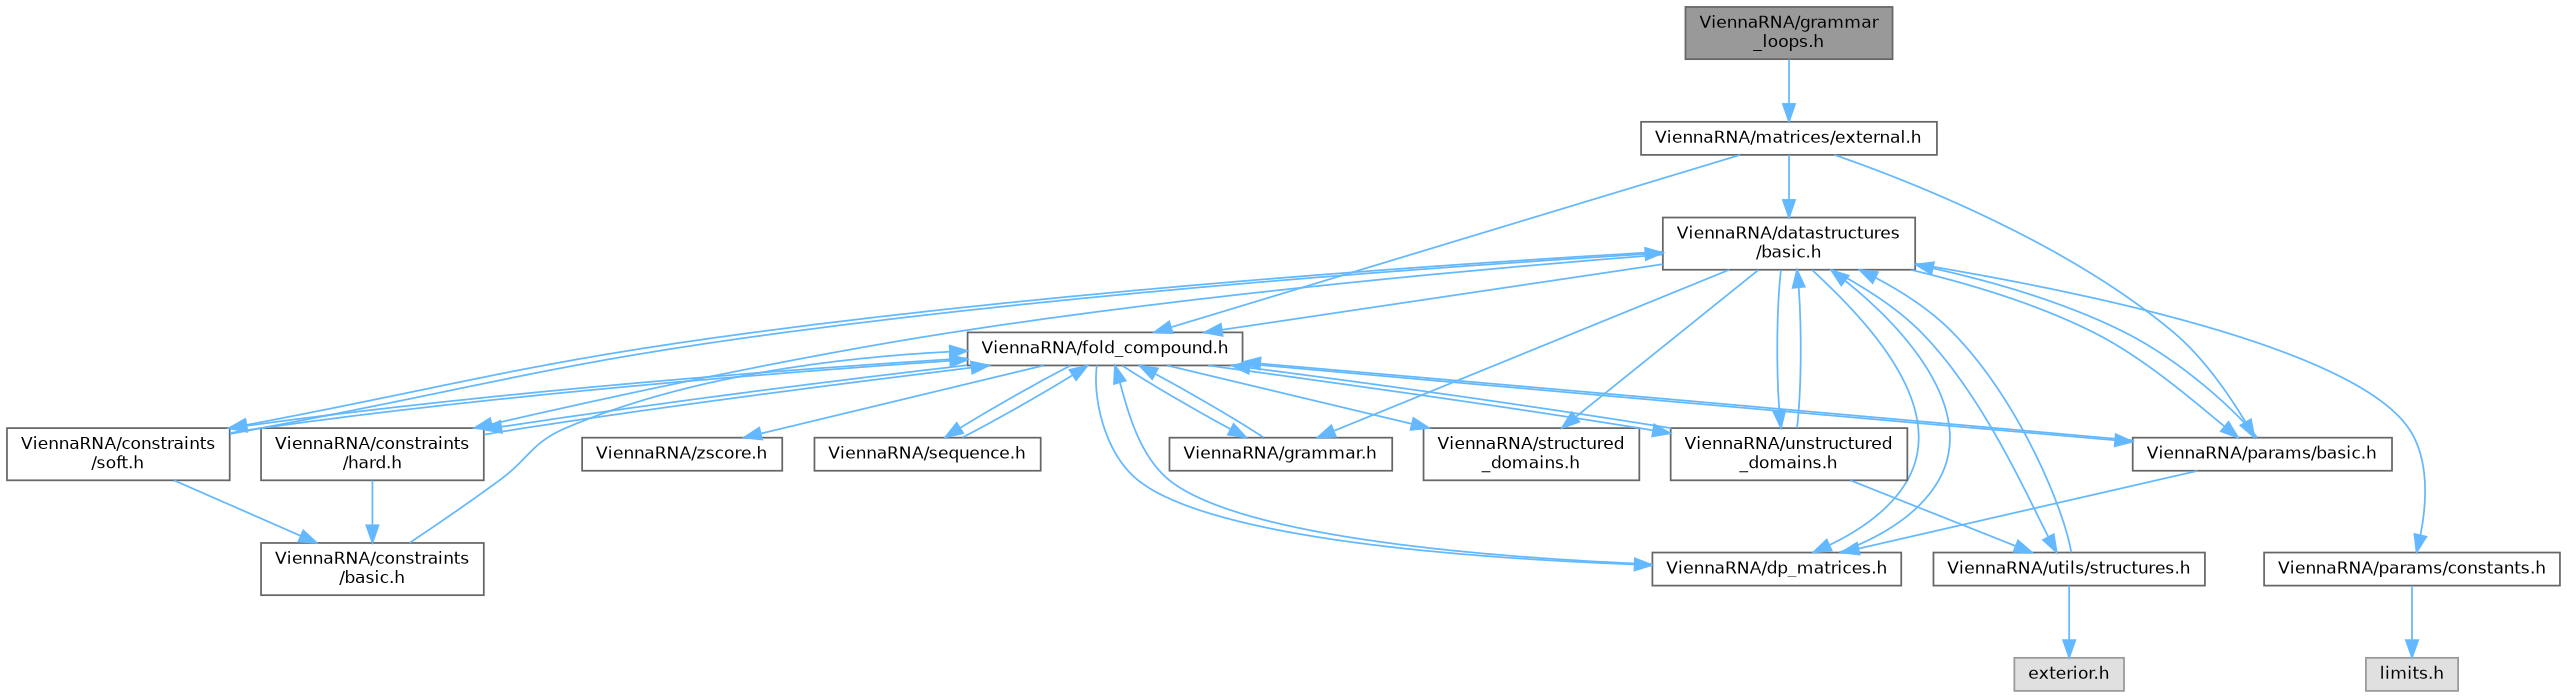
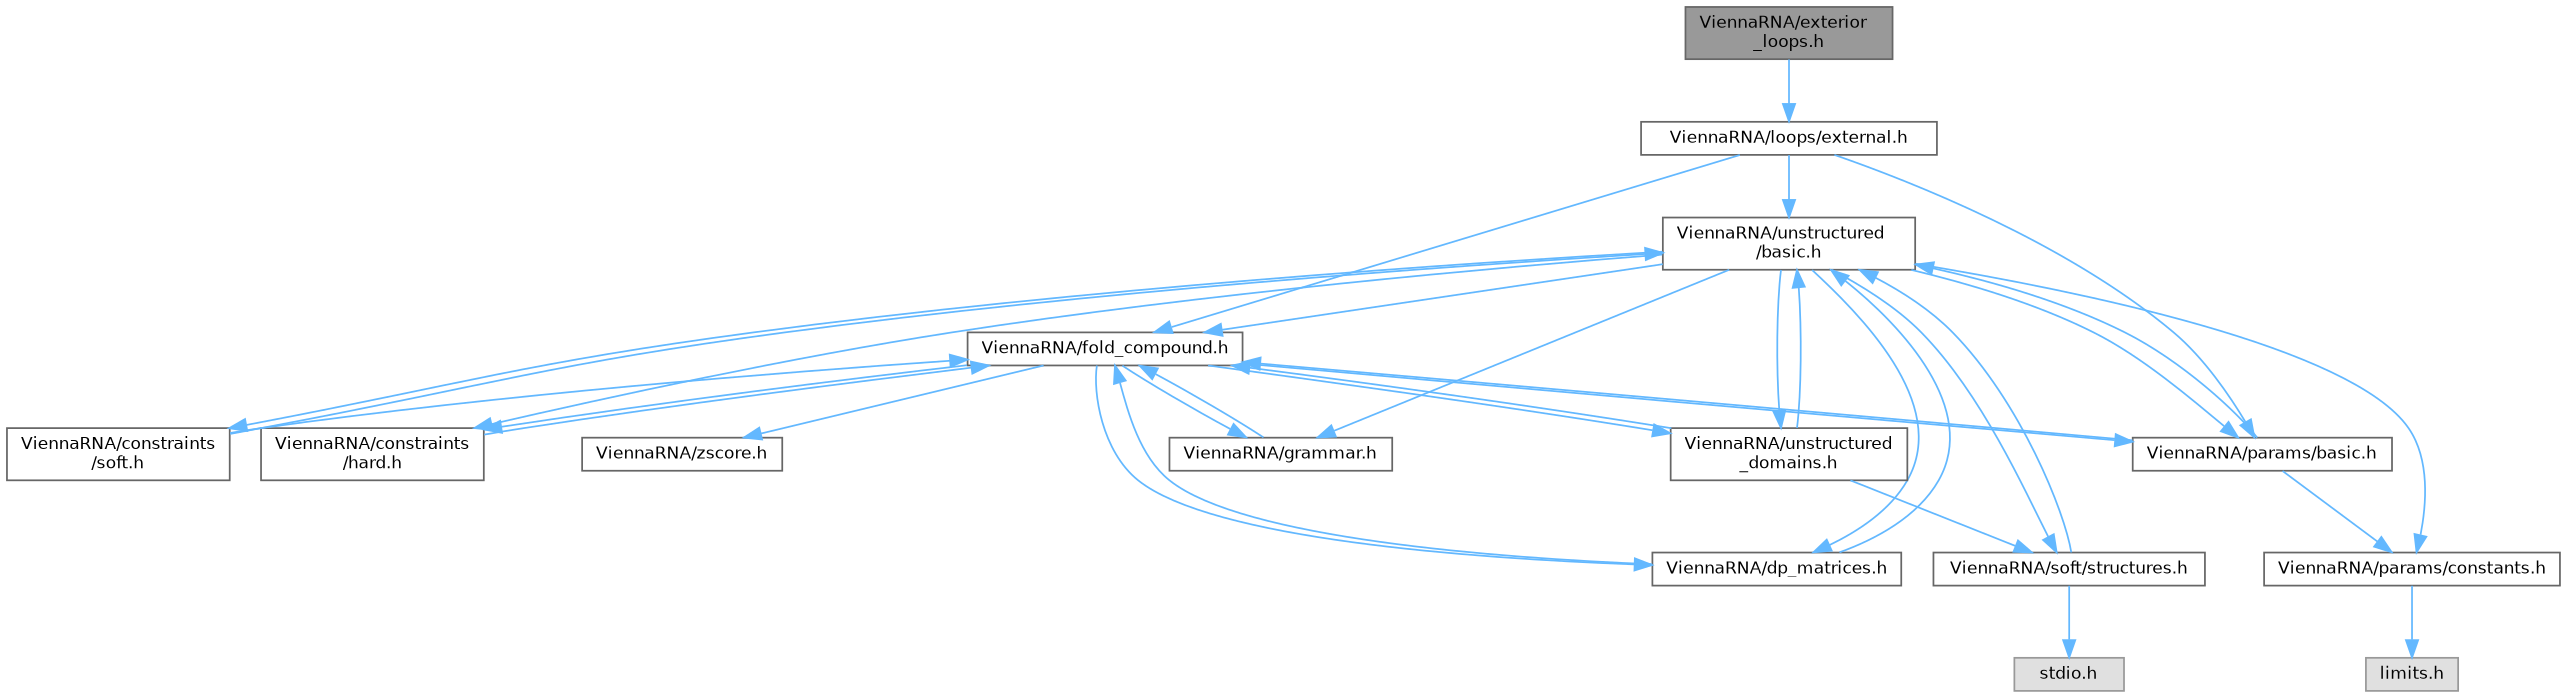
node "ViennaRNA/grammar _loops.h": label "ViennaRNA/grammar _loops.h" -> "ViennaRNA/exterior _loops.h"
node "ViennaRNA/matrices/external.h": label "ViennaRNA/matrices/external.h" -> "ViennaRNA/loops/external.h"
node "ViennaRNA/datastructures /basic.h": label "ViennaRNA/datastructures /basic.h" -> "ViennaRNA/unstructured /basic.h"
edge "ViennaRNA/fold_compound.h" -> "ViennaRNA/constraints /soft.h": removed
node "ViennaRNA/sequence.h": removed
node "ViennaRNA/structured _domains.h": removed
edge "ViennaRNA/params/basic.h" -> "ViennaRNA/dp_matrices.h": now "ViennaRNA/params/basic.h" -> "ViennaRNA/params/constants.h"
node "ViennaRNA/constraints /basic.h": removed
node "ViennaRNA/utils/structures.h": label "ViennaRNA/utils/structures.h" -> "ViennaRNA/soft/structures.h"
node "exterior.h": label "exterior.h" -> "stdio.h"
